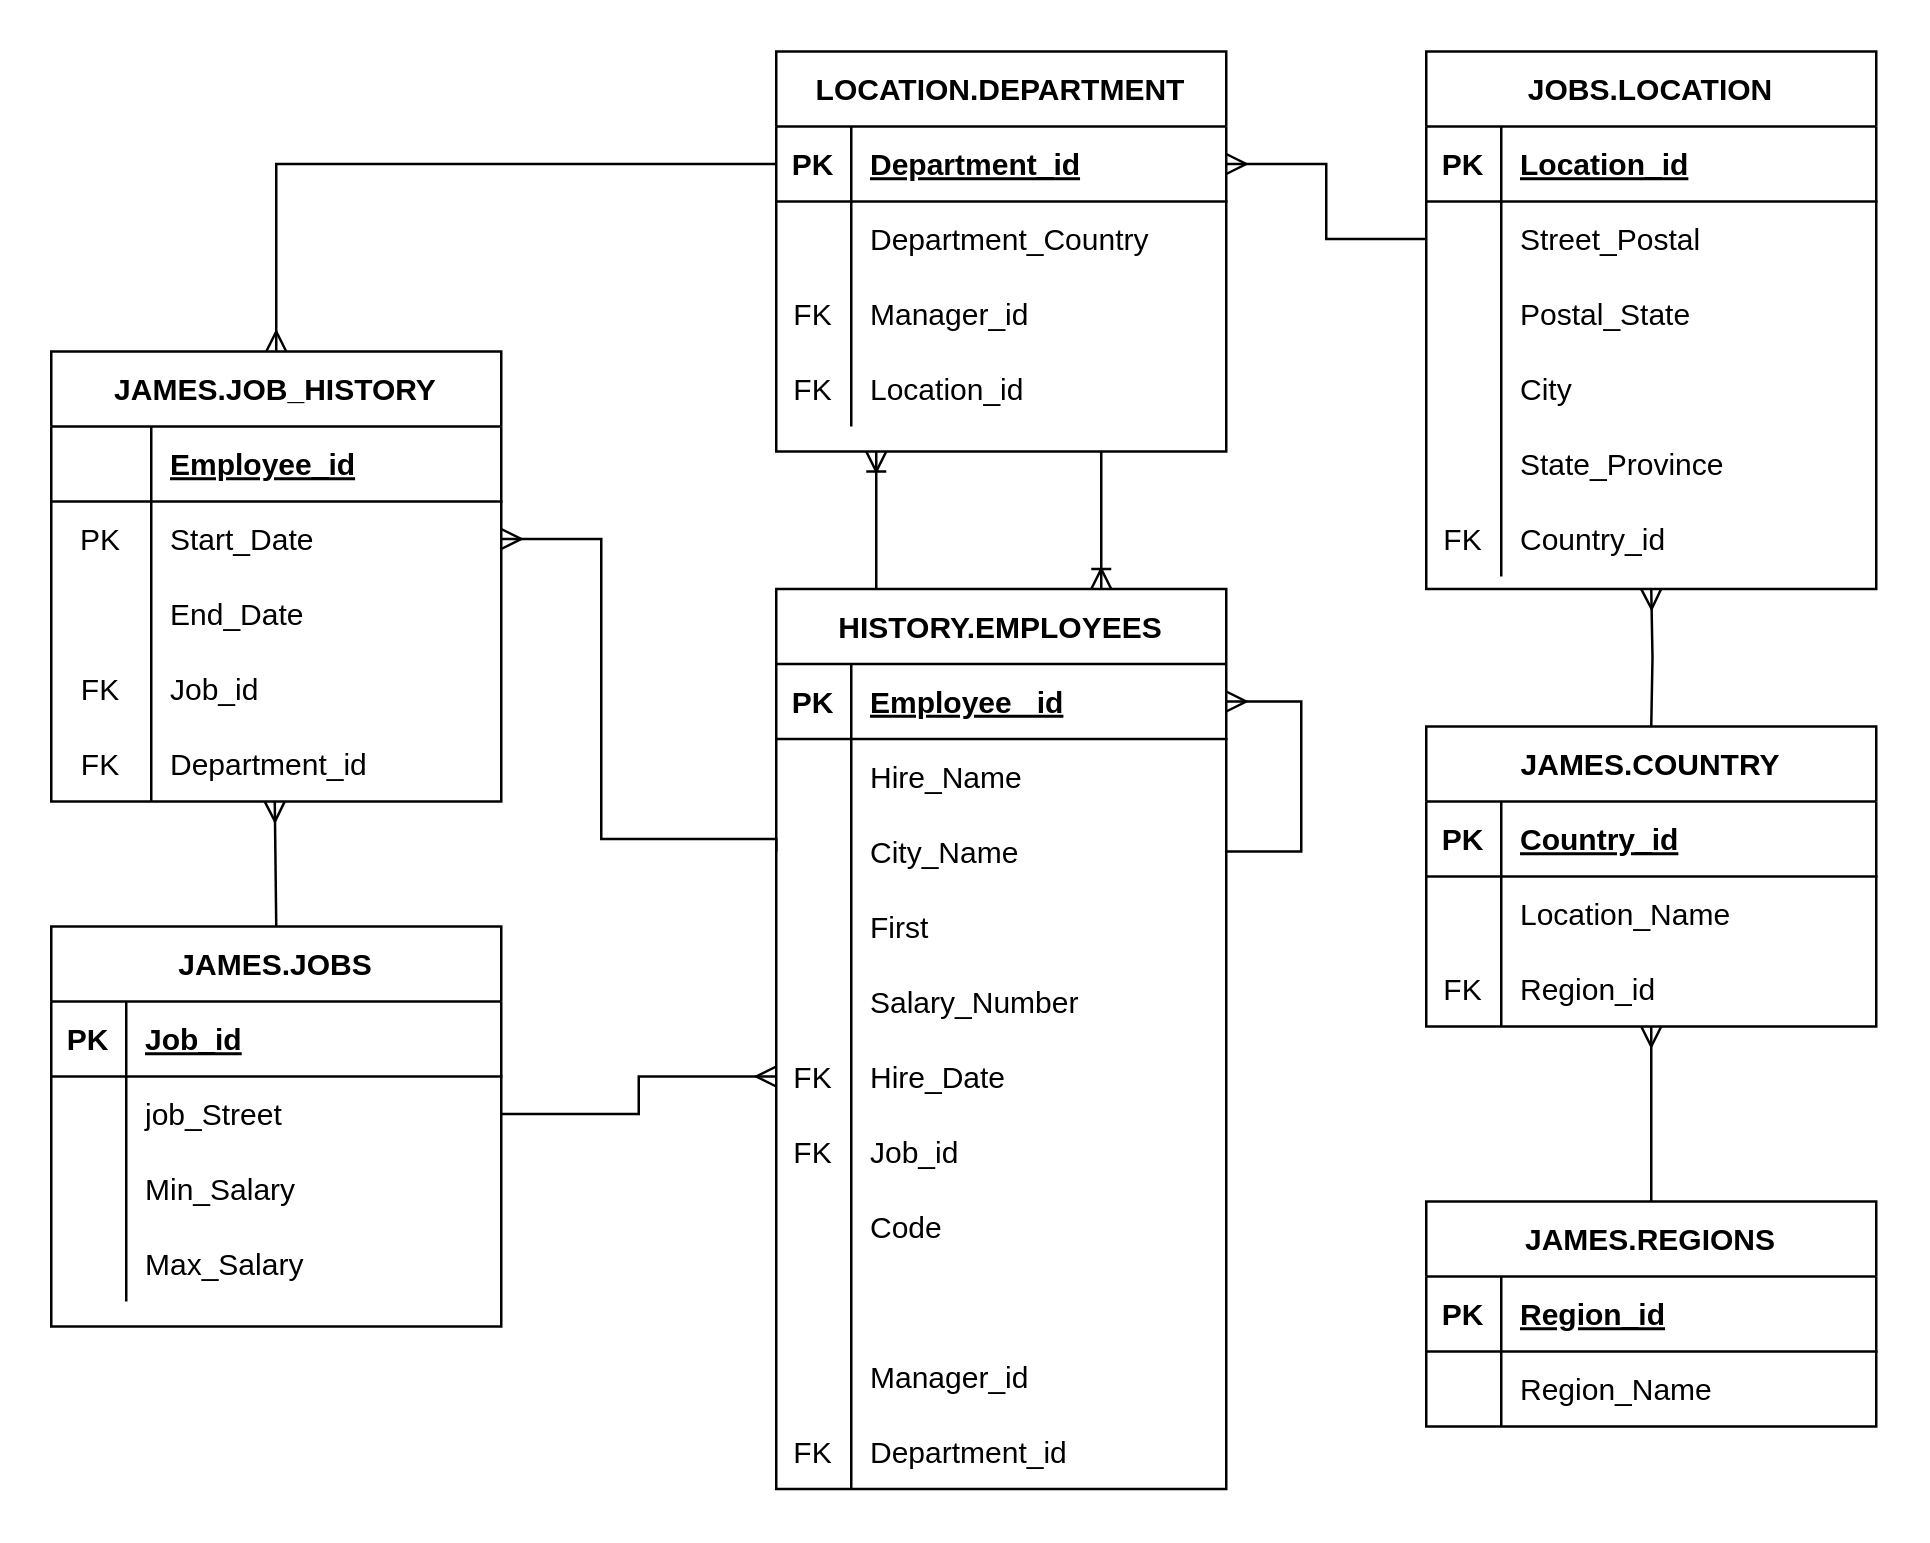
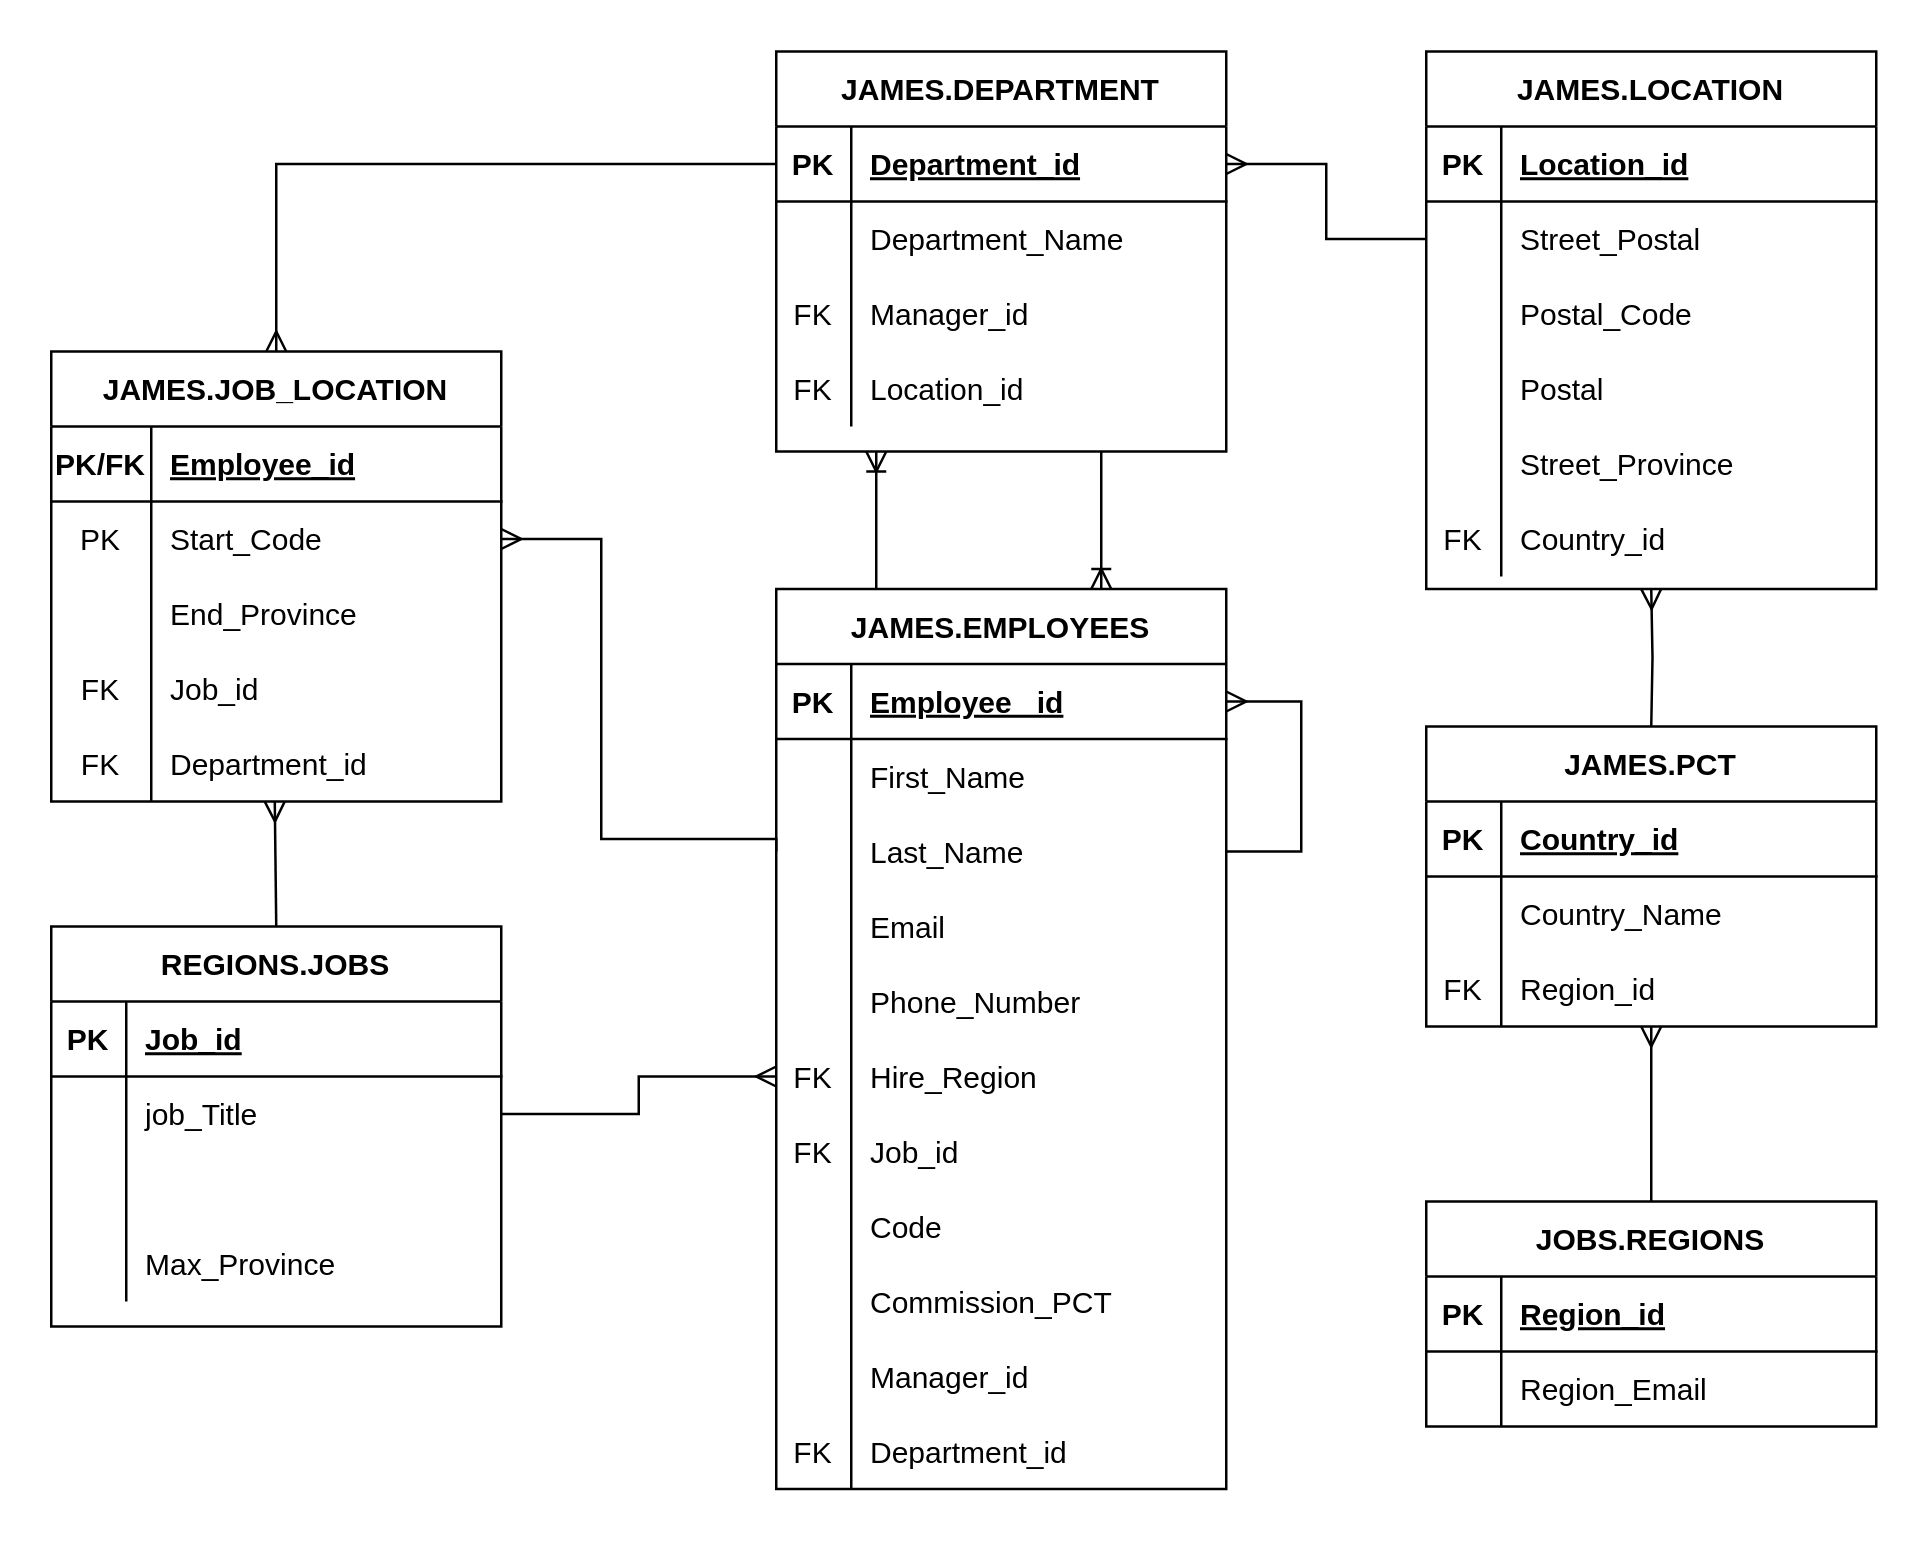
node "LOCATION.DEPARTMENT": label "LOCATION.DEPARTMENT" -> "JAMES.DEPARTMENT"
node "JOBS.LOCATION": label "JOBS.LOCATION" -> "JAMES.LOCATION"
node "Department_Country": label "Department_Country" -> "Department_Name"
node "Postal_State": label "Postal_State" -> "Postal_Code"
node "JAMES.JOB_HISTORY": label "JAMES.JOB_HISTORY" -> "JAMES.JOB_LOCATION"
node "City": label "City" -> "Postal"
node "PK/FK": added
node "State_Province": label "State_Province" -> "Street_Province"
node "Start_Date": label "Start_Date" -> "Start_Code"
node "End_Date": label "End_Date" -> "End_Province"
node "HISTORY.EMPLOYEES": label "HISTORY.EMPLOYEES" -> "JAMES.EMPLOYEES"
node "JAMES.COUNTRY": label "JAMES.COUNTRY" -> "JAMES.PCT"
node "Hire_Name": label "Hire_Name" -> "First_Name"
node "City_Name": label "City_Name" -> "Last_Name"
node "Location_Name": label "Location_Name" -> "Country_Name"
node "First": label "First" -> "Email"
node "JAMES.JOBS": label "JAMES.JOBS" -> "REGIONS.JOBS"
node "Salary_Number": label "Salary_Number" -> "Phone_Number"
node "Hire_Date": label "Hire_Date" -> "Hire_Region"
node "job_Street": label "job_Street" -> "job_Title"
node "Min_Salary": removed
node "JAMES.REGIONS": label "JAMES.REGIONS" -> "JOBS.REGIONS"
node "Max_Salary": label "Max_Salary" -> "Max_Province"
node "Commission_PCT": added
node "Region_Name": label "Region_Name" -> "Region_Email"
